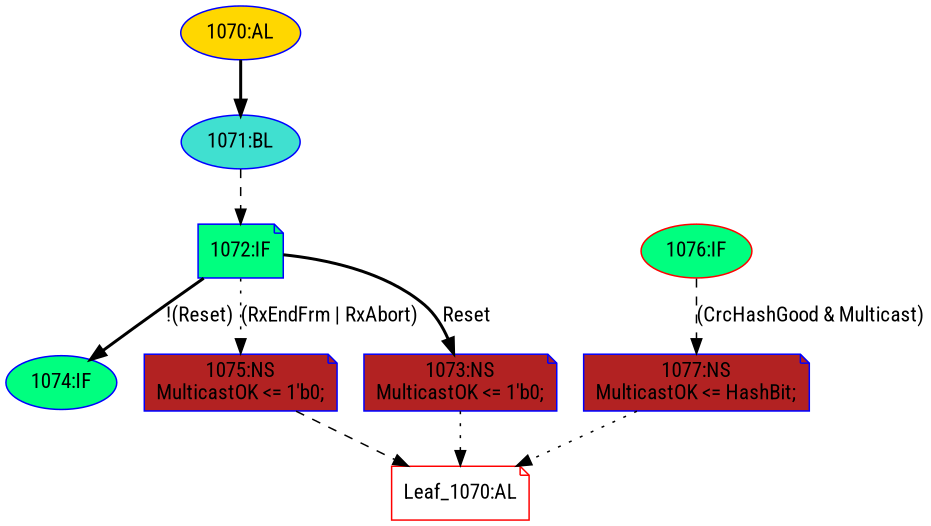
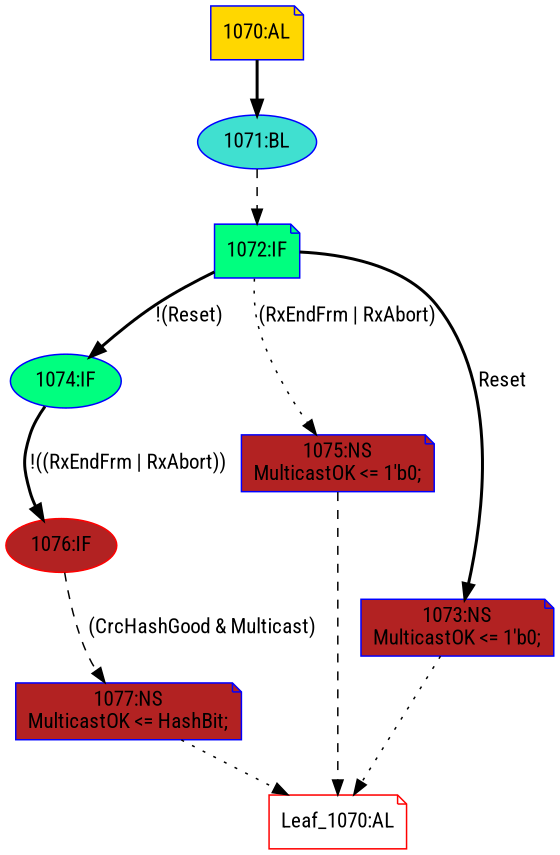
node "1070:AL": shape ellipse -> note
node "1076:IF": fillcolor springgreen -> firebrick
edge "1074:IF" -> "1076:IF": added, label "!((RxEndFrm | RxAbort))"
